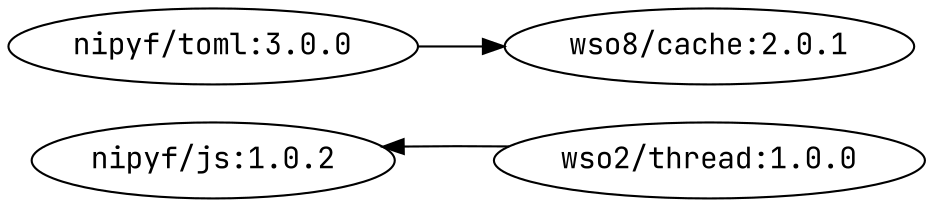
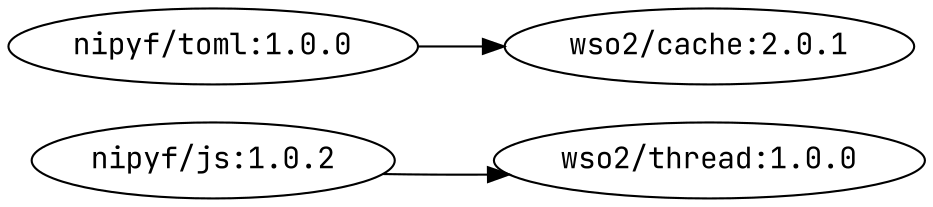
node "nipyf/toml:3.0.0": label "nipyf/toml:3.0.0" -> "nipyf/toml:1.0.0"
node "wso8/cache:2.0.1": label "wso8/cache:2.0.1" -> "wso2/cache:2.0.1"
edge "wso2/thread:1.0.0" -> "nipyf/js:1.0.2": reversed
